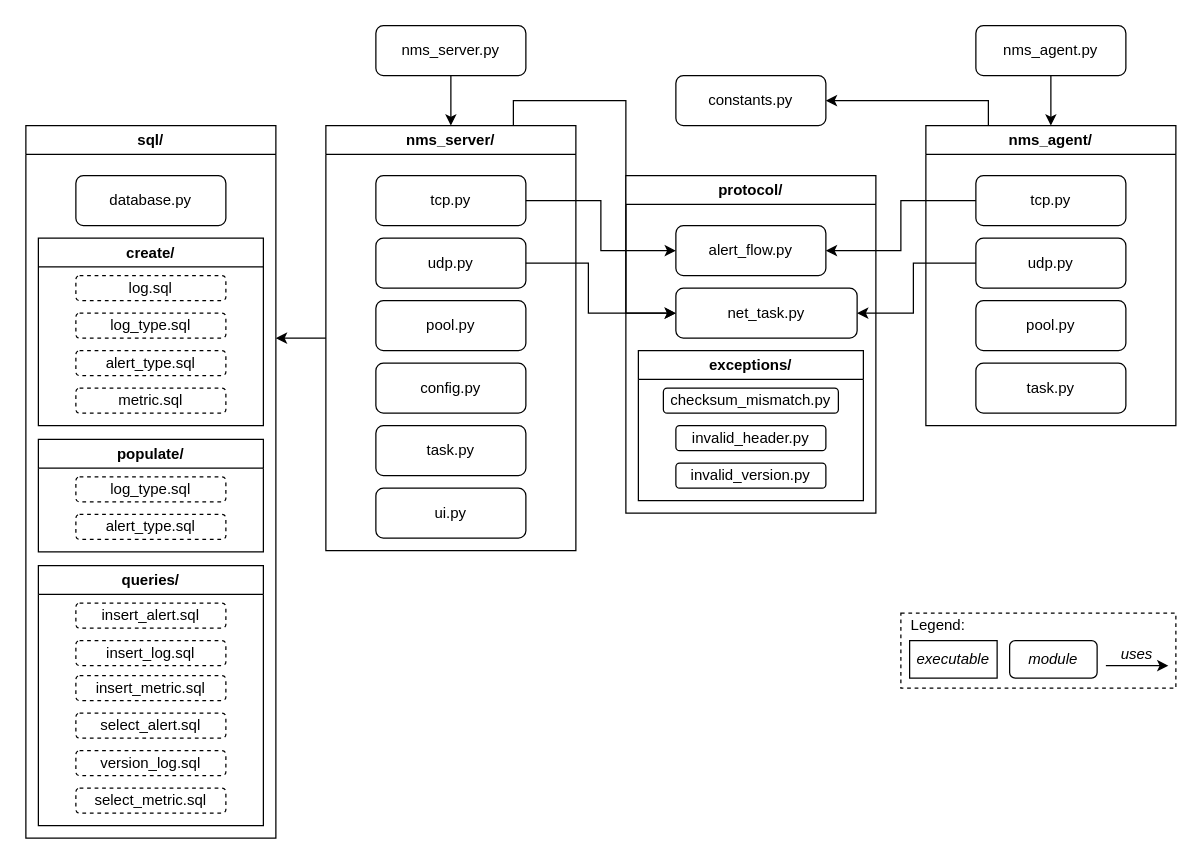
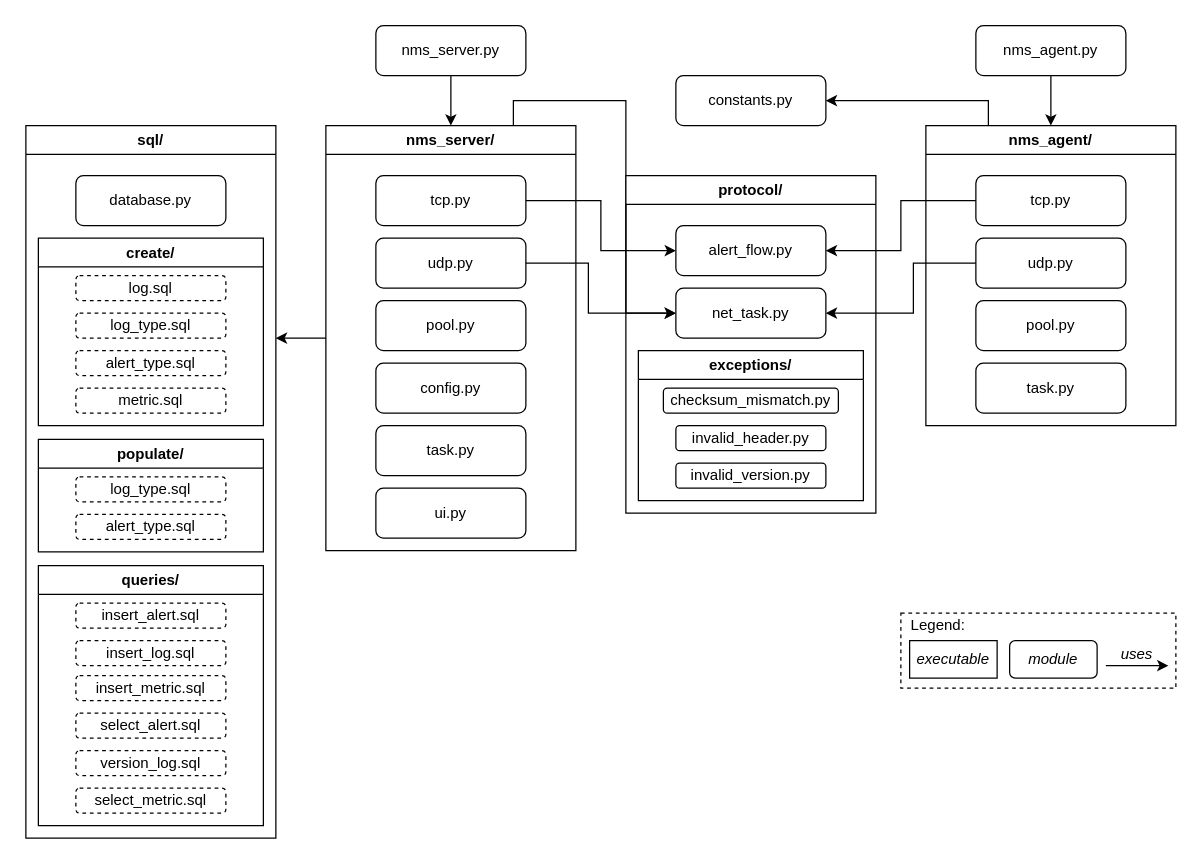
node "net_task.py": size 181x50 -> 150x50
